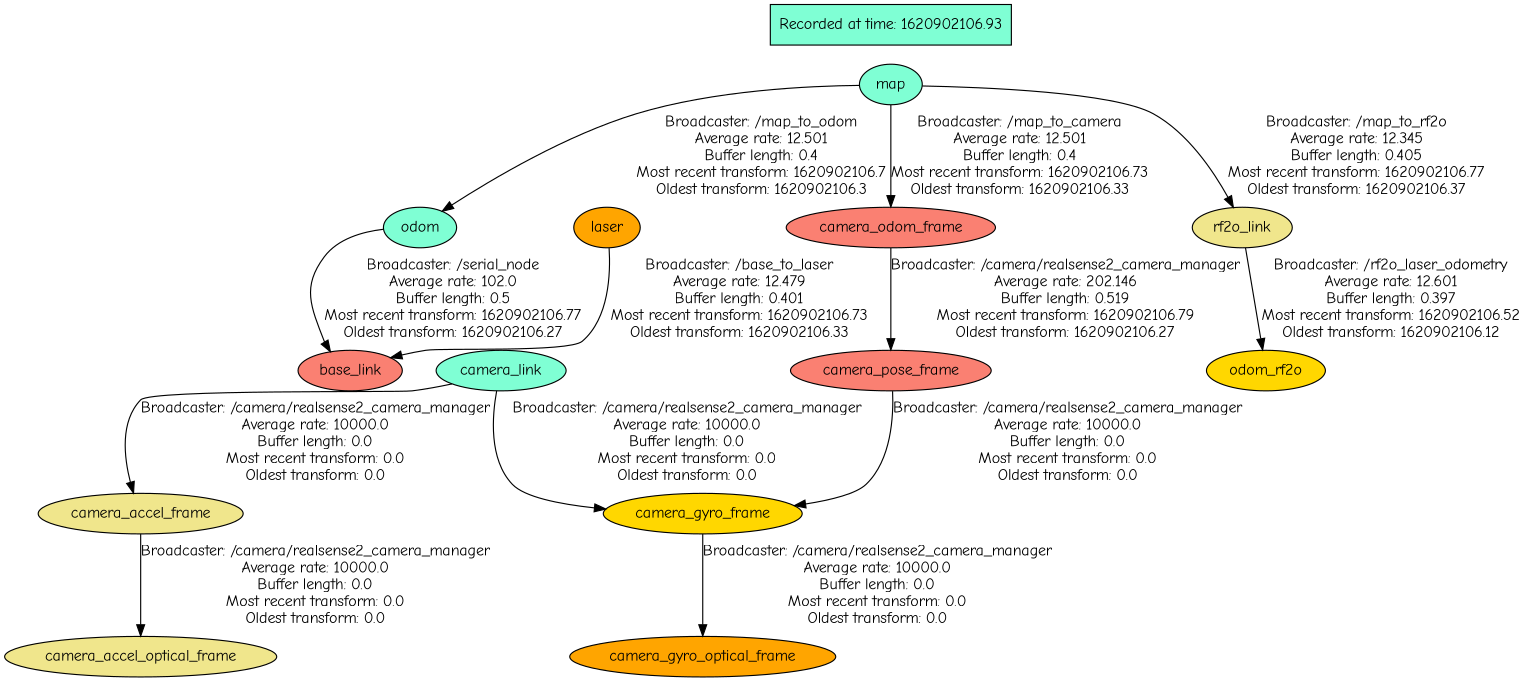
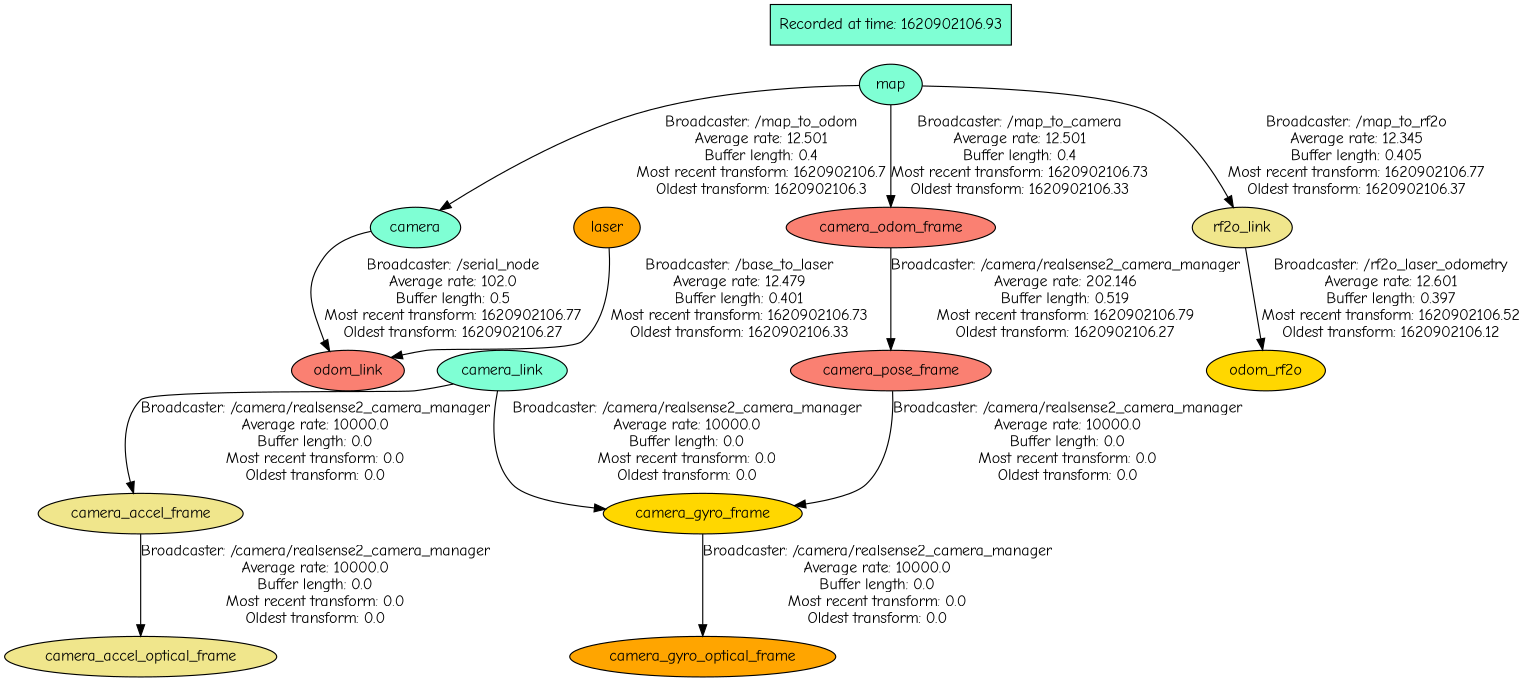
node "odom": label "odom" -> "camera"
node "base_link": label "base_link" -> "odom_link"
